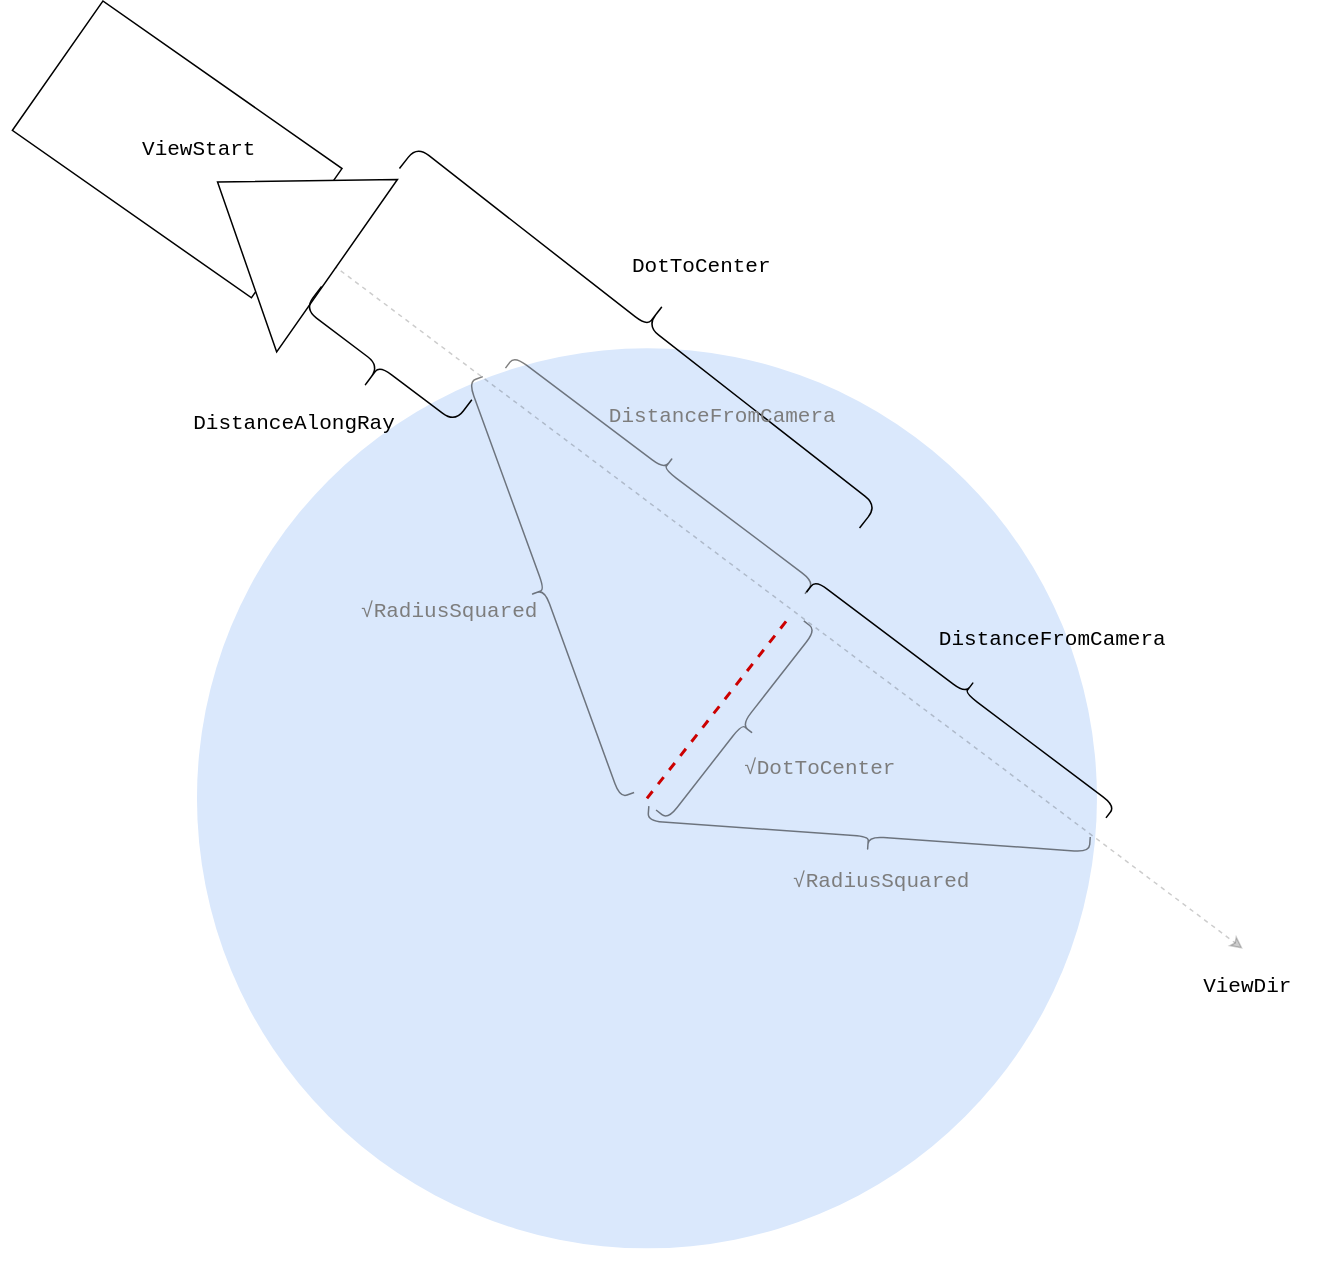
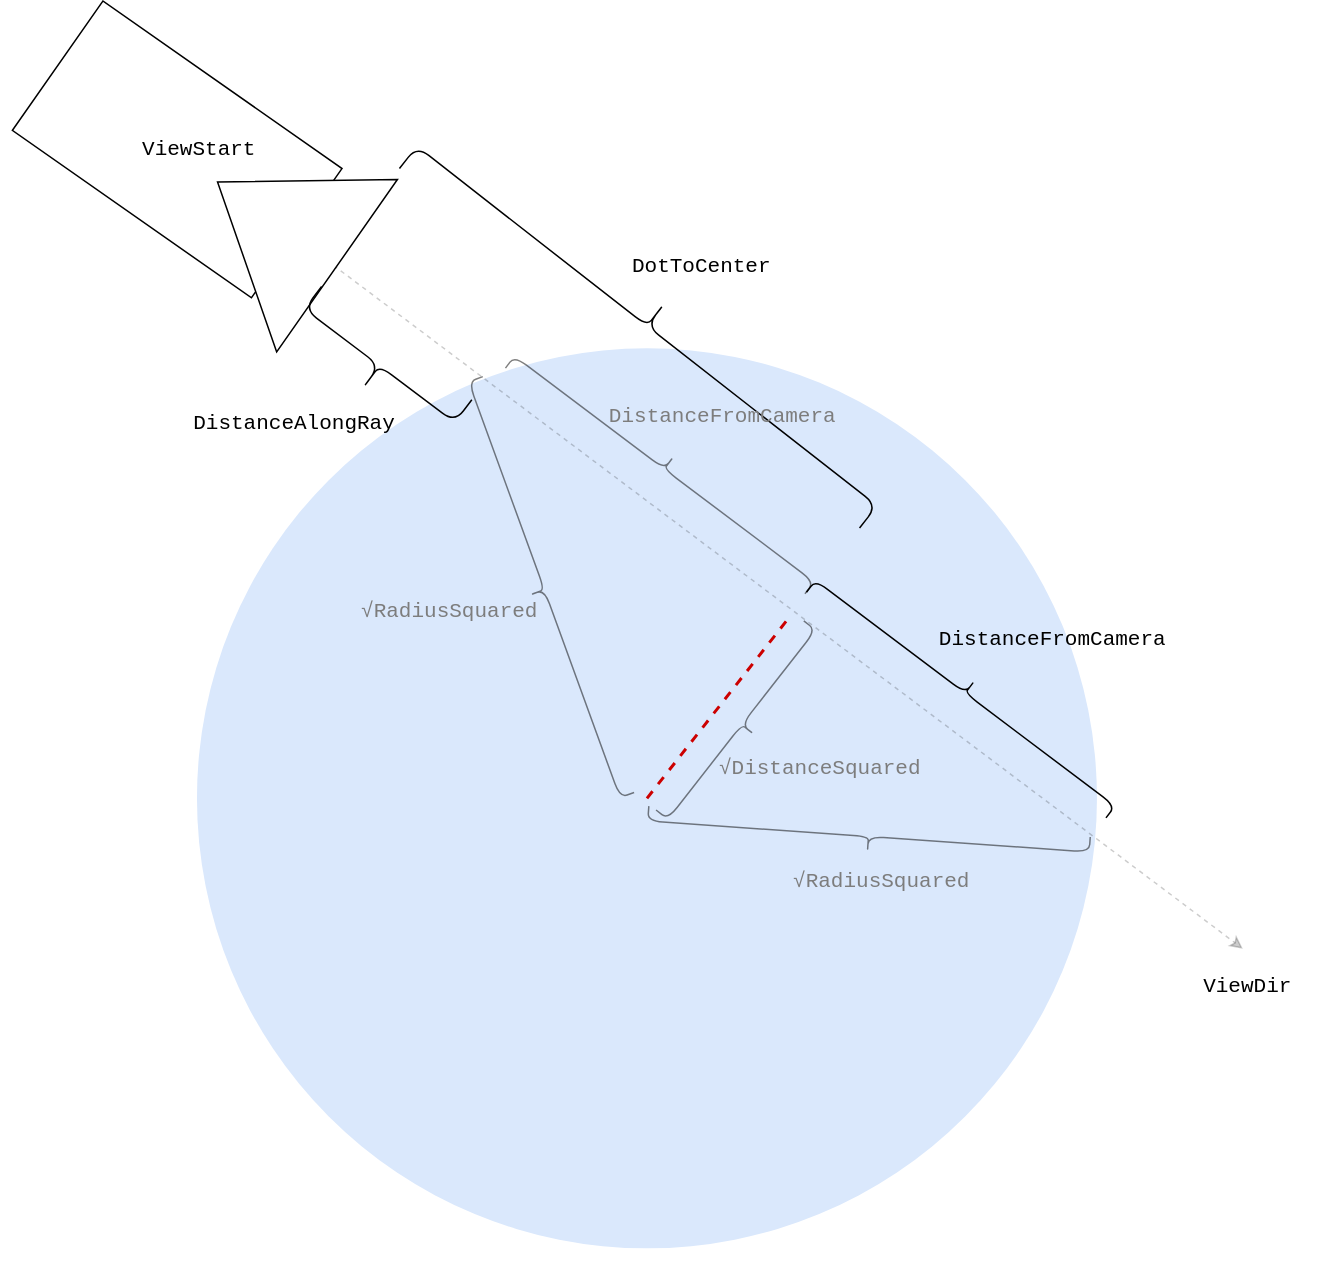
node "√DotToCenter": label "√DotToCenter" -> "√DistanceSquared"
